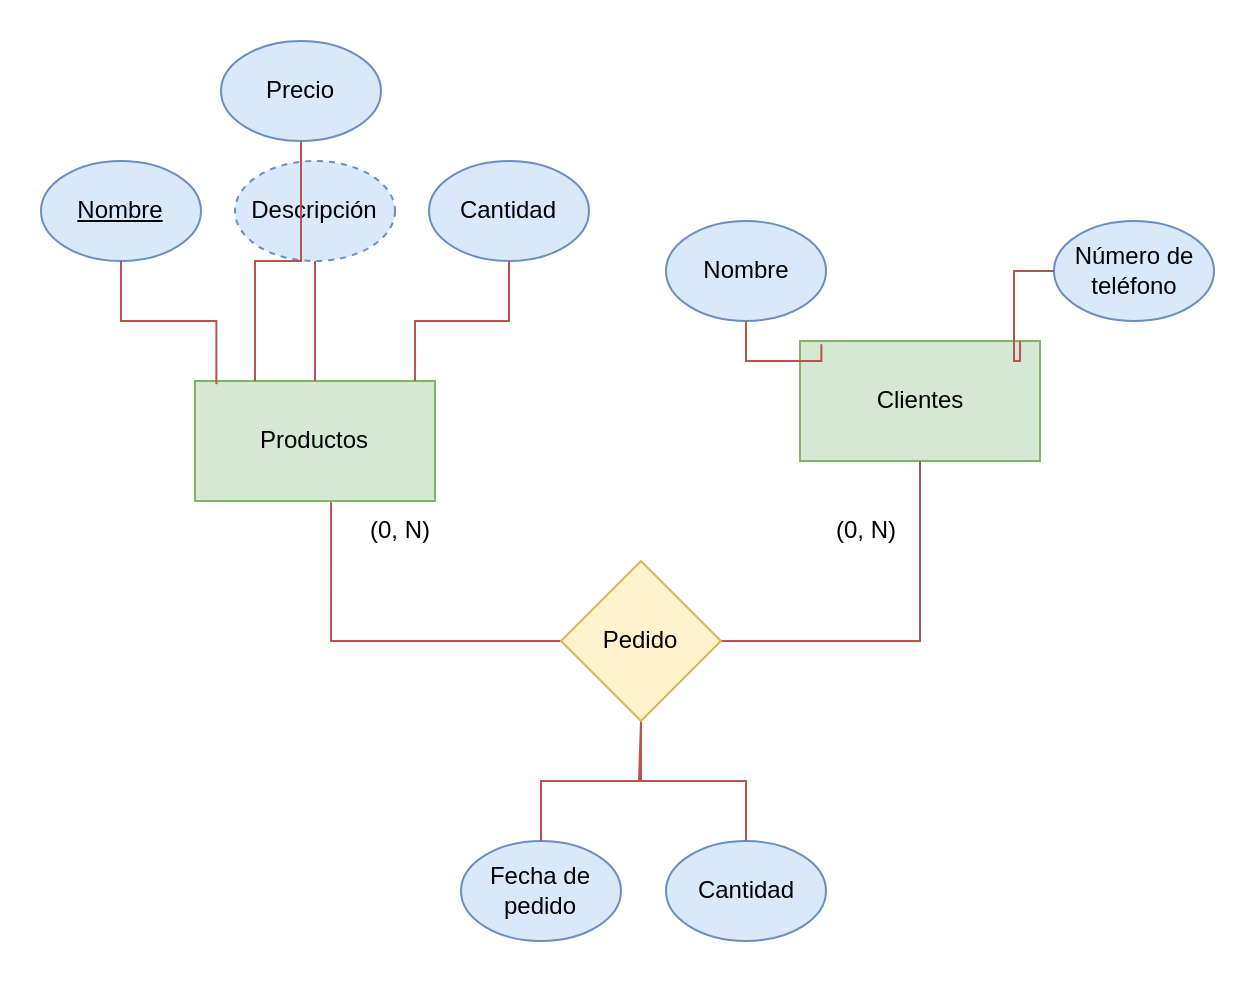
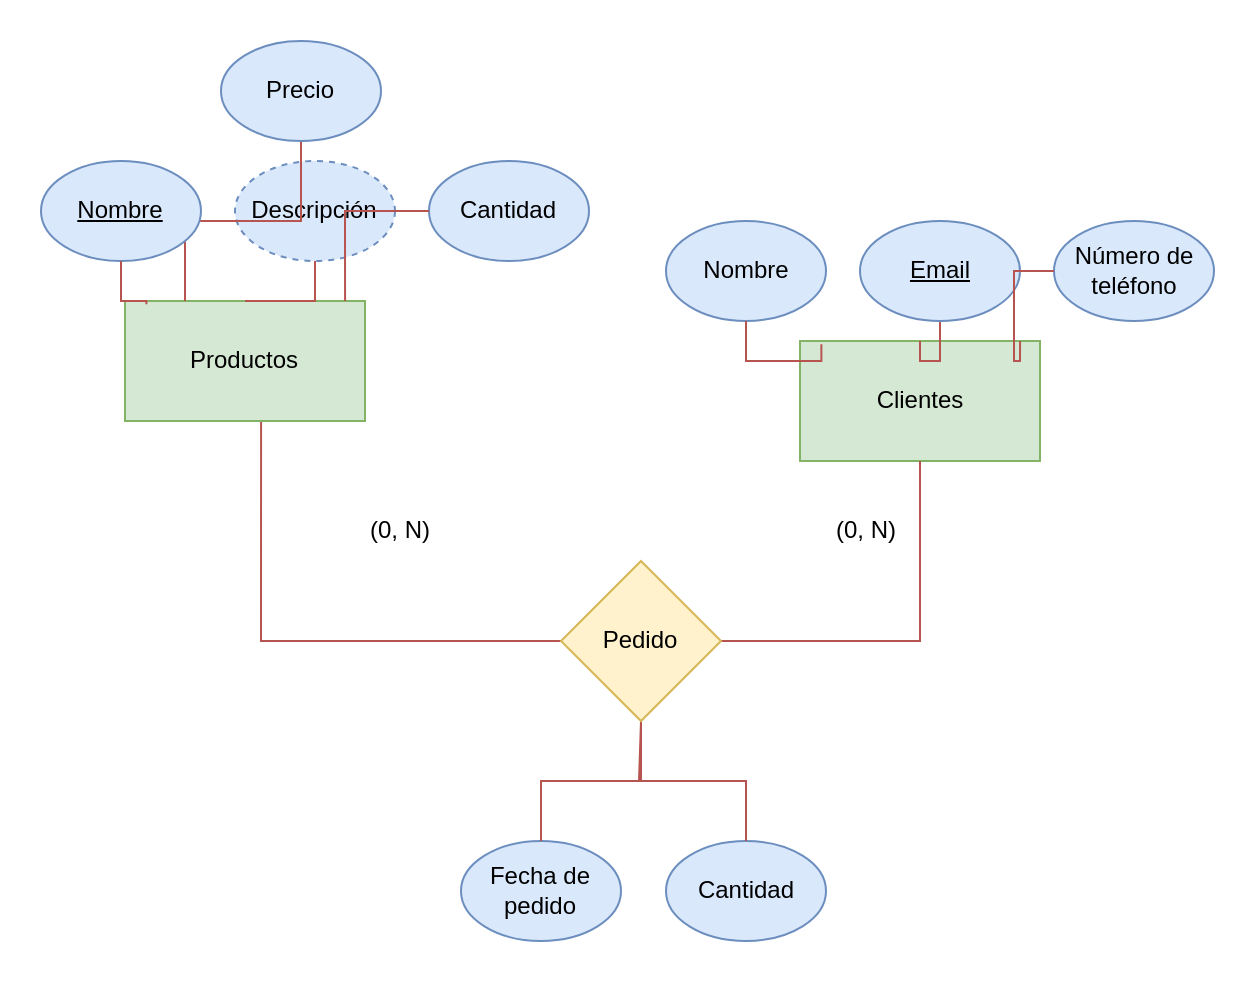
node "Email": added
edge "Email" -- "Clientes": added
node "Productos": moved (315, 441) -> (245, 361)
